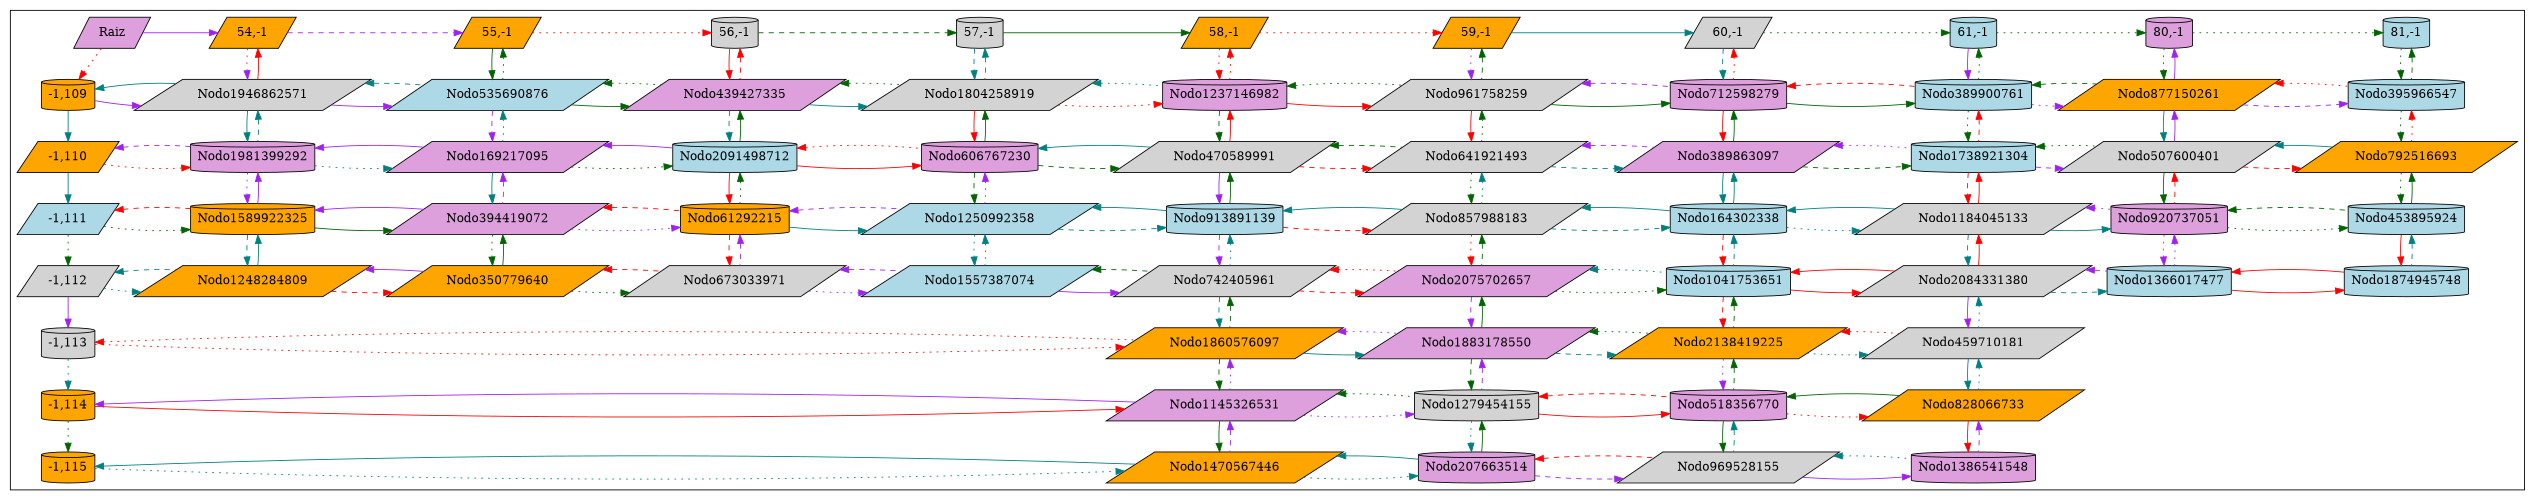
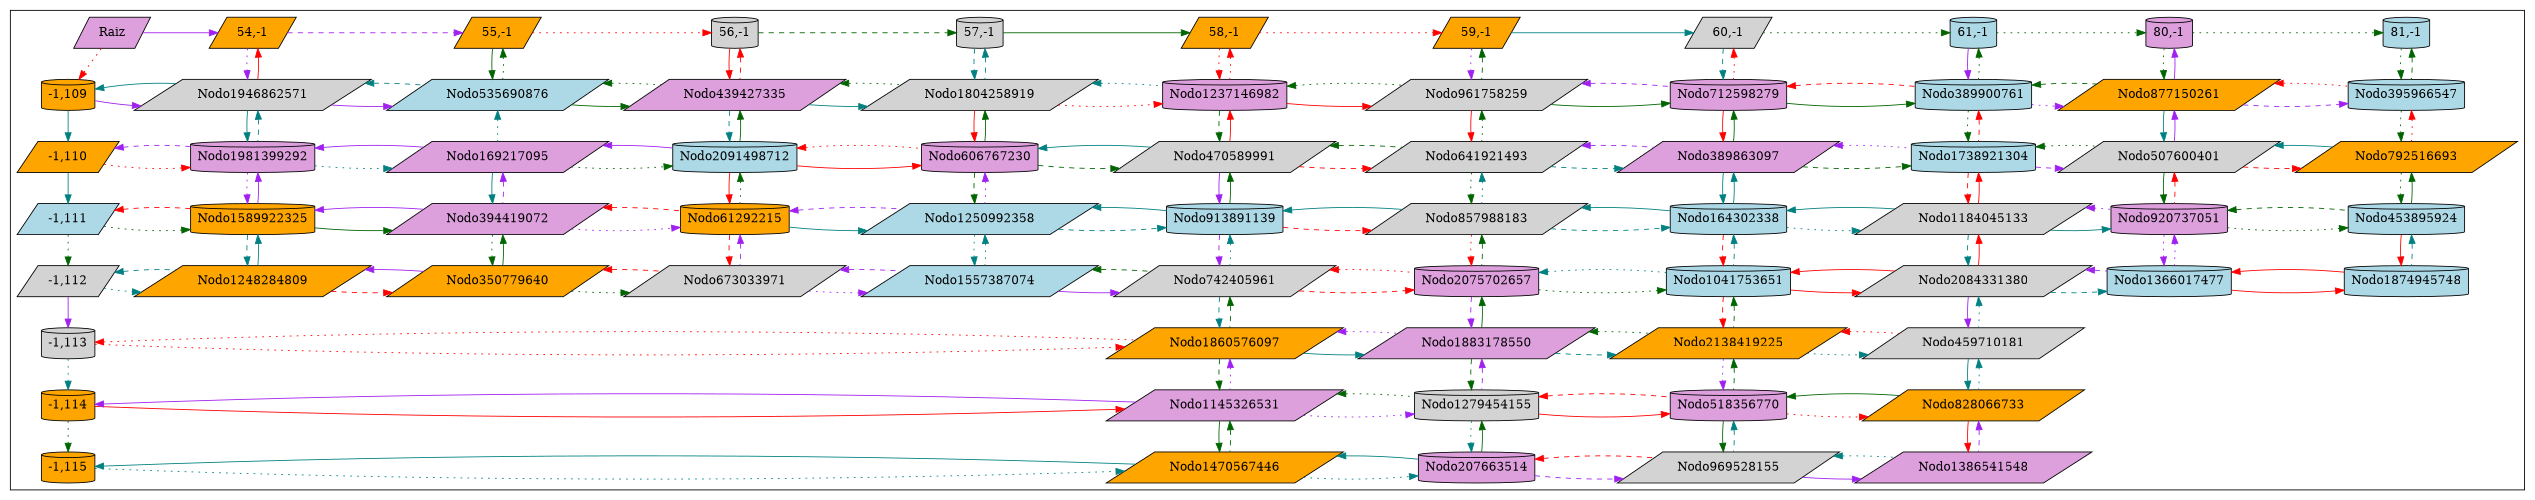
edge "Nodo535690876" -> "Nodo169217095": removed
node "Nodo2075702657": shape parallelogram -> cylinder
edge "Nodo1470567446" -> "Nodo1145326531": color purple -> darkgreen
node "Nodo1386541548": shape cylinder -> parallelogram
